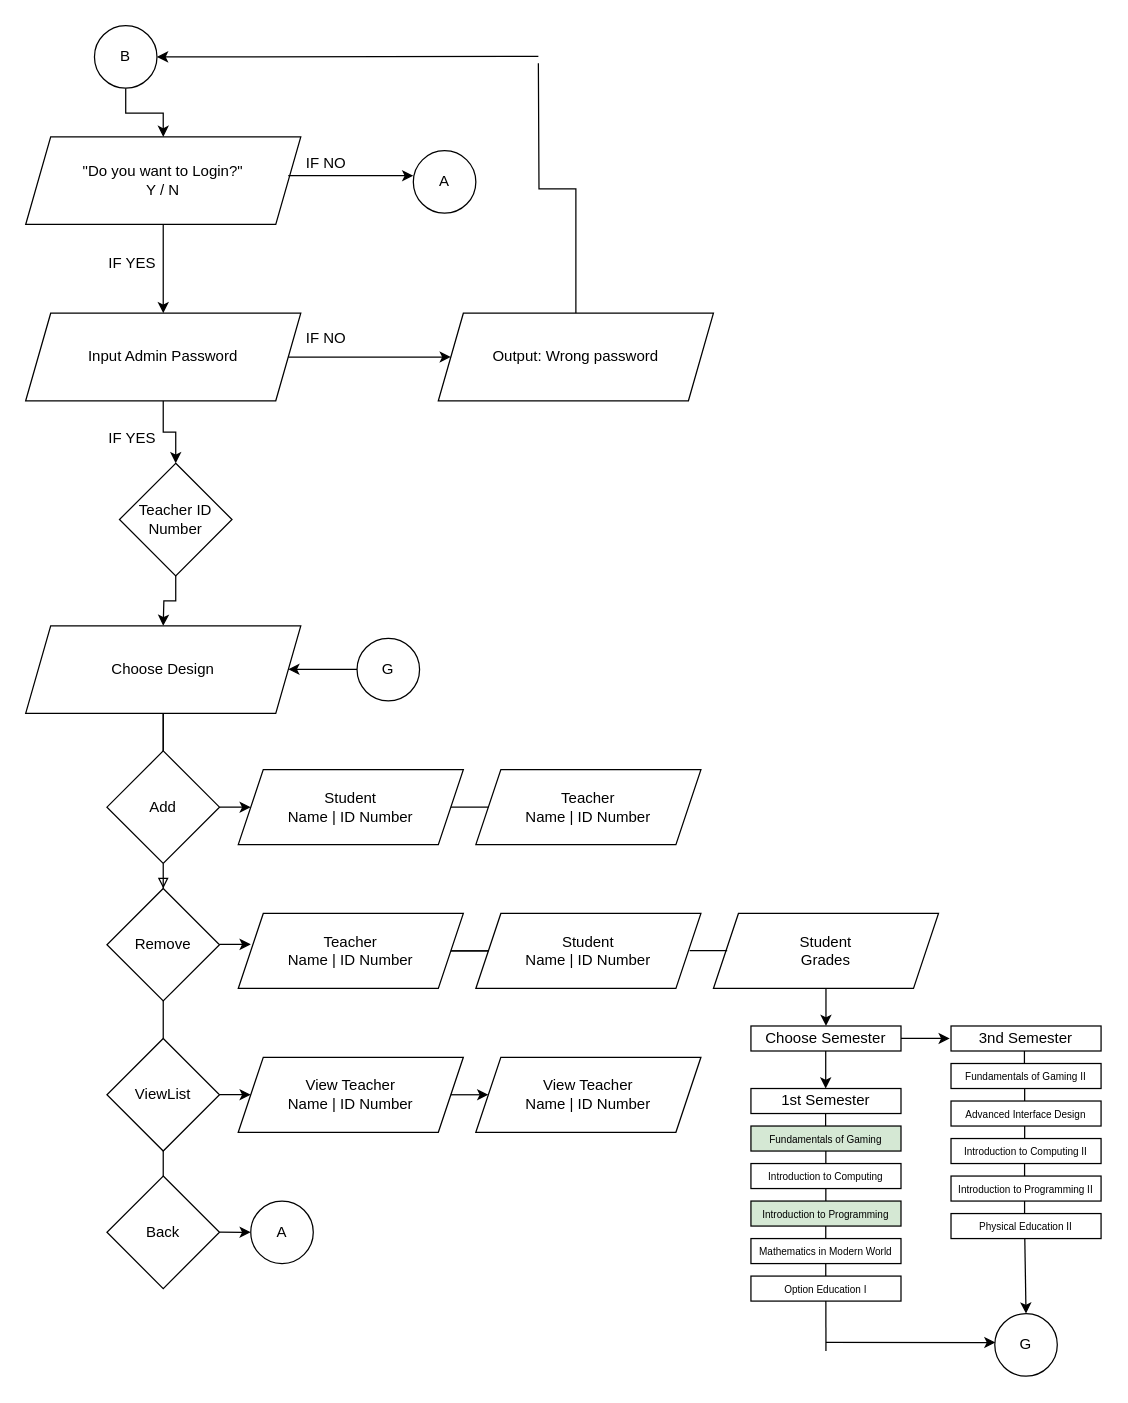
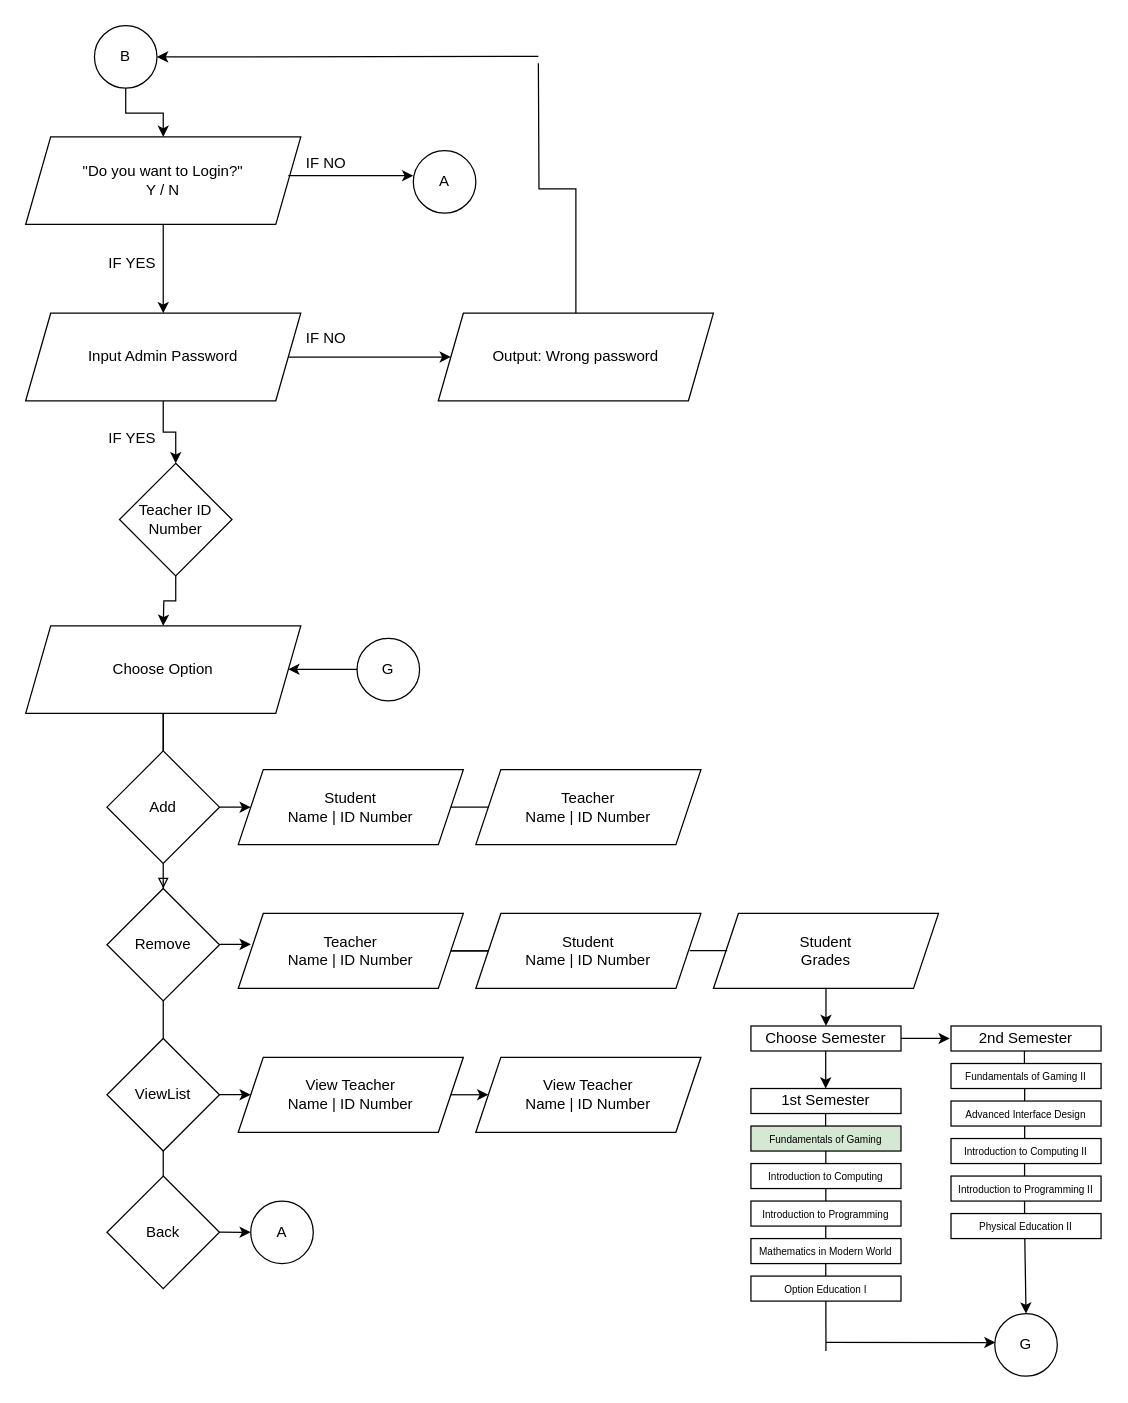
node "Choose Design": label "Choose Design" -> "Choose Option"
node "3nd Semester": label "3nd Semester" -> "2nd Semester"
node "Introduction to Programming": fillcolor #d5e8d4 -> #ffffff
